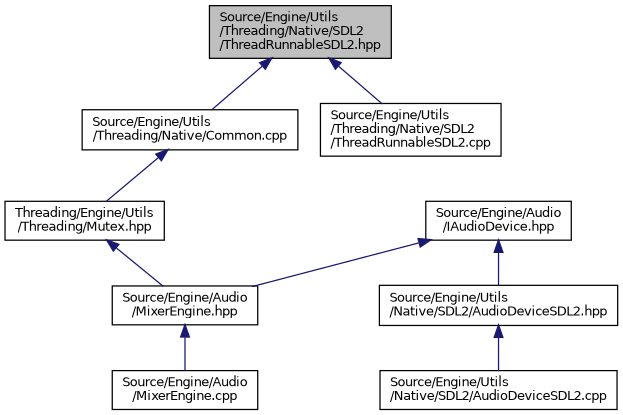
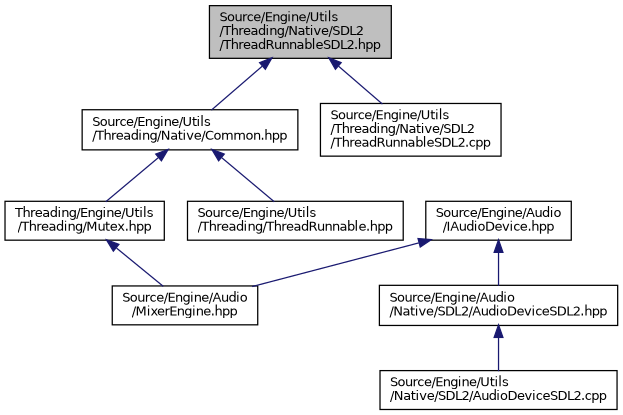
node "Source/Engine/Utils /Threading/Native/Common.cpp": label "Source/Engine/Utils /Threading/Native/Common.cpp" -> "Source/Engine/Utils /Threading/Native/Common.hpp"
node "Source/Engine/Utils /Threading/ThreadRunnable.hpp": added
node "Source/Engine/Utils /Native/SDL2/AudioDeviceSDL2.hpp": label "Source/Engine/Utils /Native/SDL2/AudioDeviceSDL2.hpp" -> "Source/Engine/Audio /Native/SDL2/AudioDeviceSDL2.hpp"
node "Source/Engine/Audio /MixerEngine.cpp": removed
